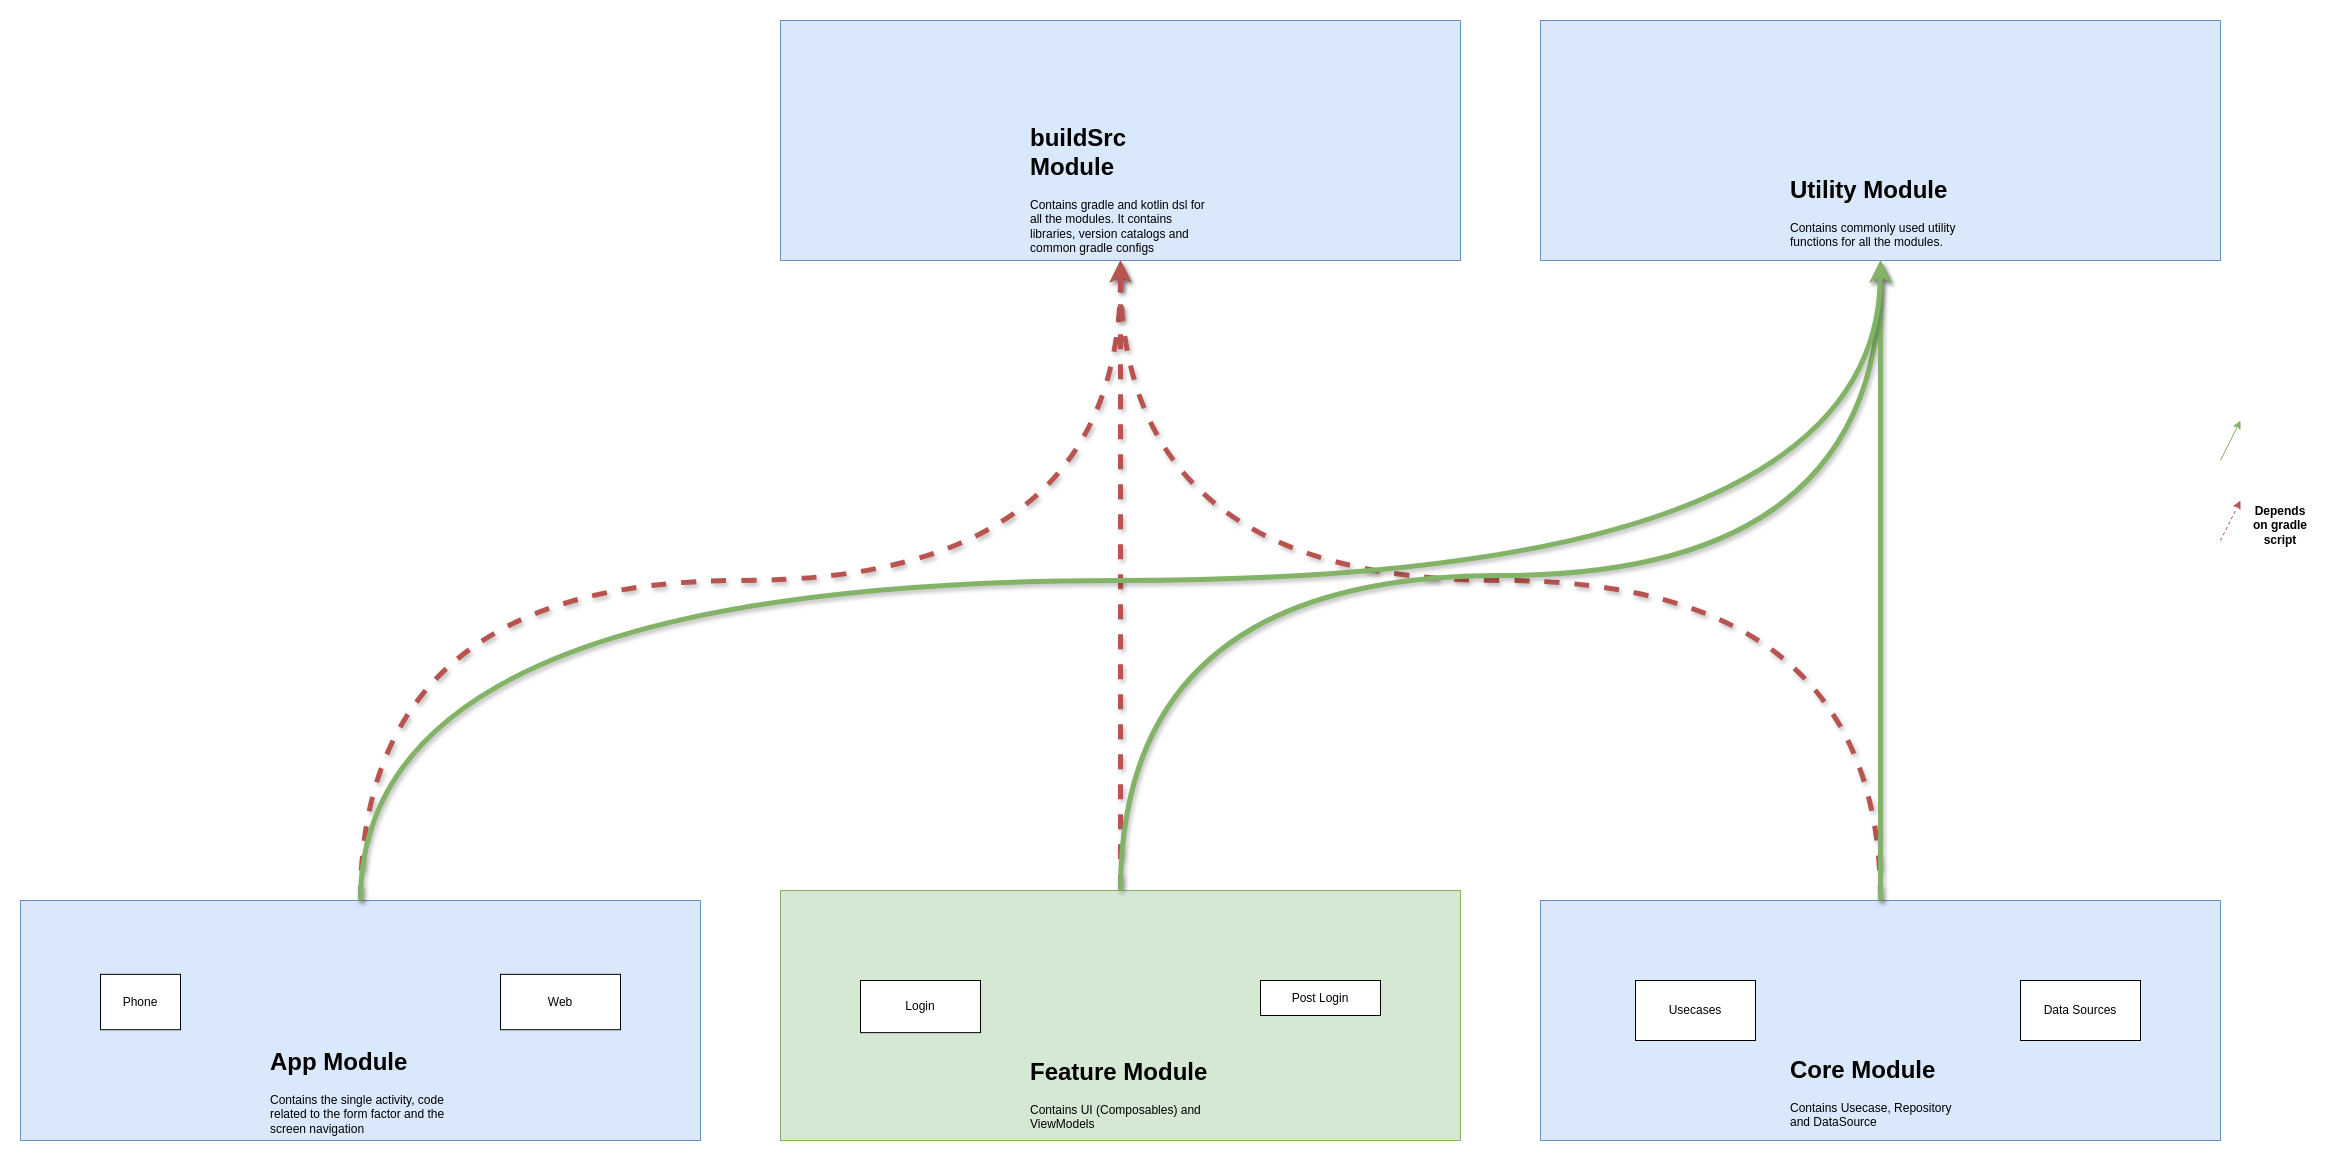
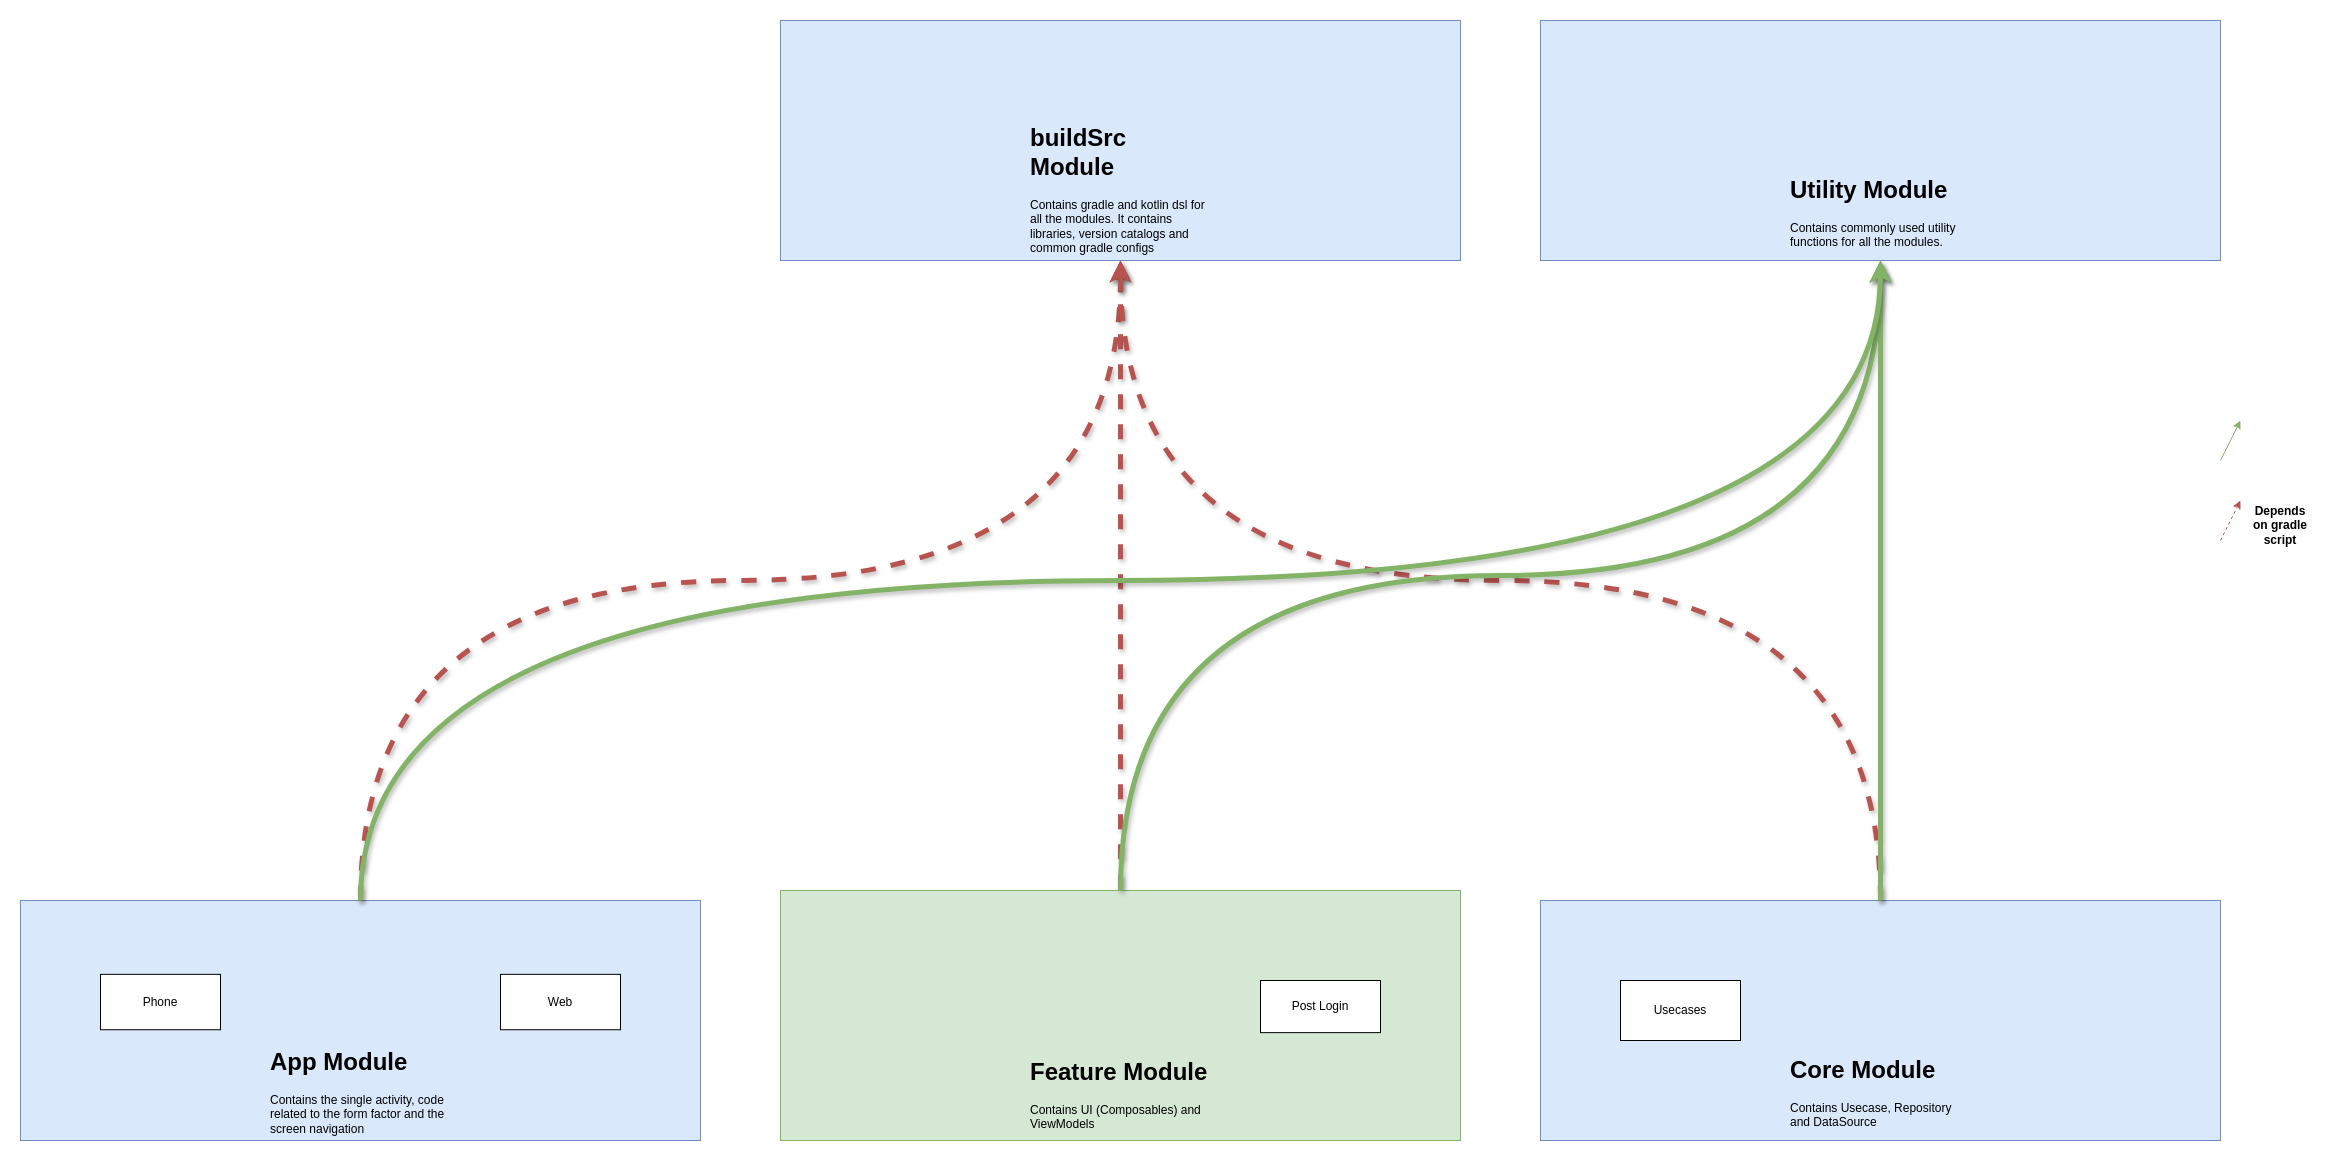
node "Post Login": size 120x35 -> 120x52
node "Phone": size 80x55 -> 120x55
node "Login": removed
node "Usecases": moved (1696, 1011) -> (1681, 1011)
node "Data Sources": removed
